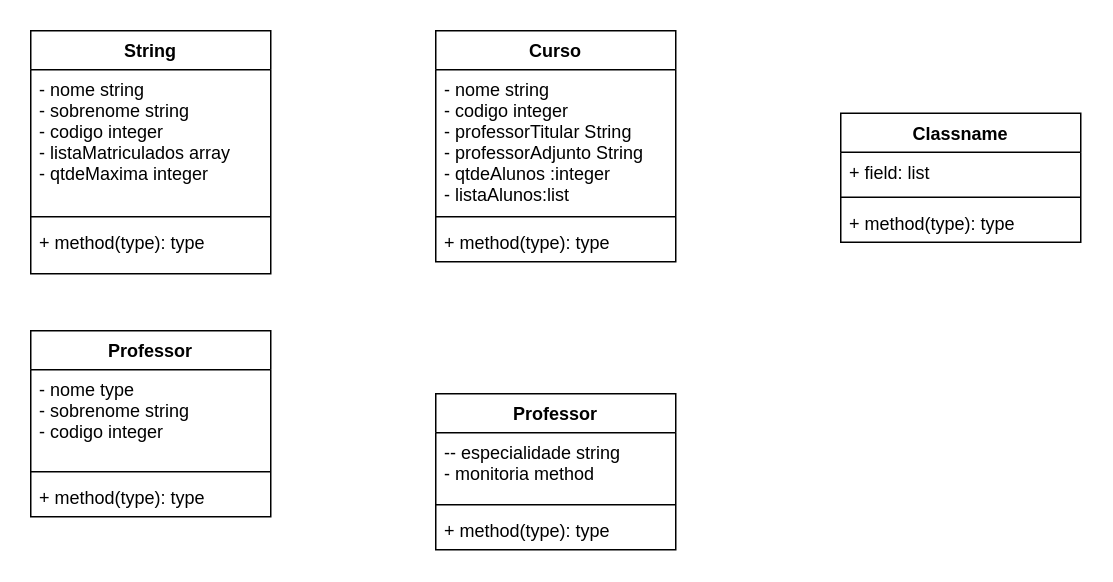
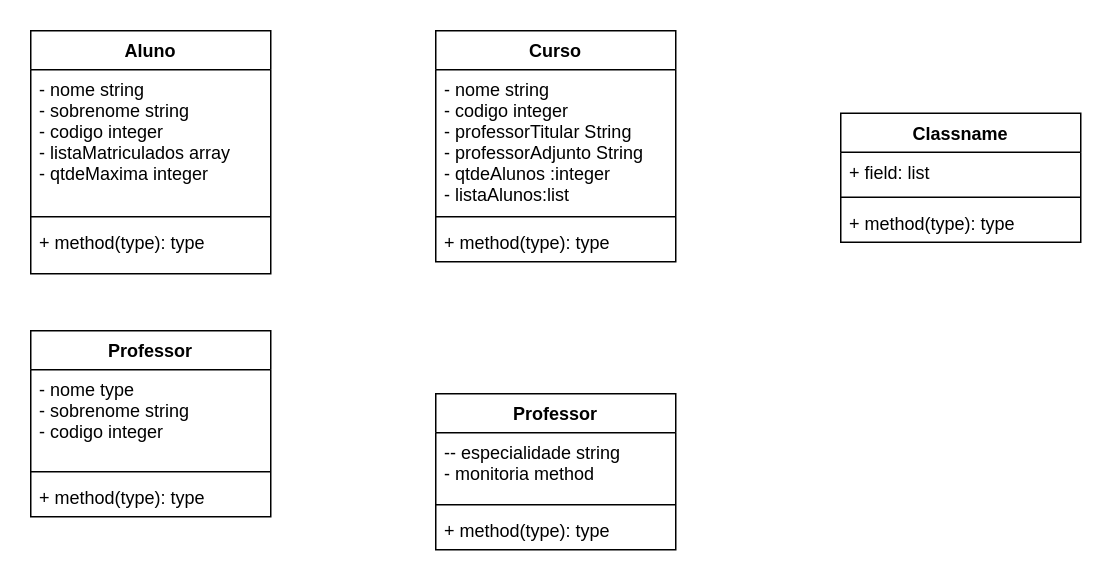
node "String": label "String" -> "Aluno"
